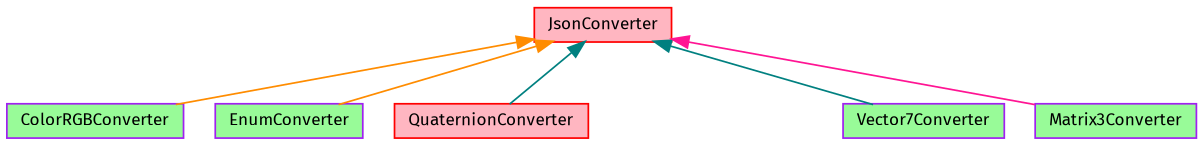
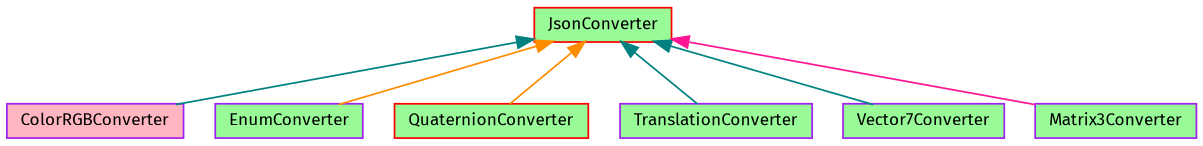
node "JsonConverter": fillcolor lightpink -> palegreen
edge "ColorRGBConverter" -> "JsonConverter": color darkorange -> teal
edge "QuaternionConverter" -> "JsonConverter": color teal -> darkorange
node "ColorRGBConverter": fillcolor palegreen -> lightpink
node "QuaternionConverter": fillcolor lightpink -> palegreen
node "TranslationConverter": added
